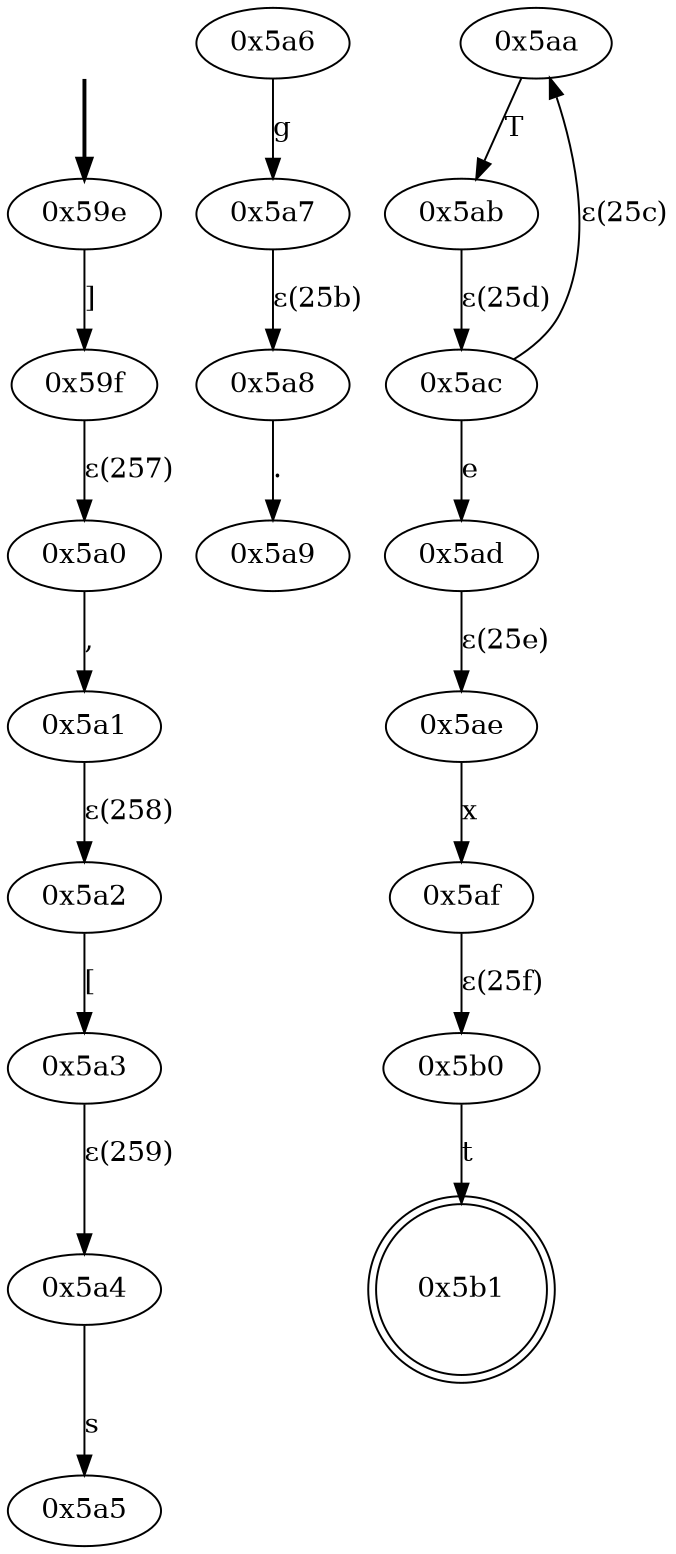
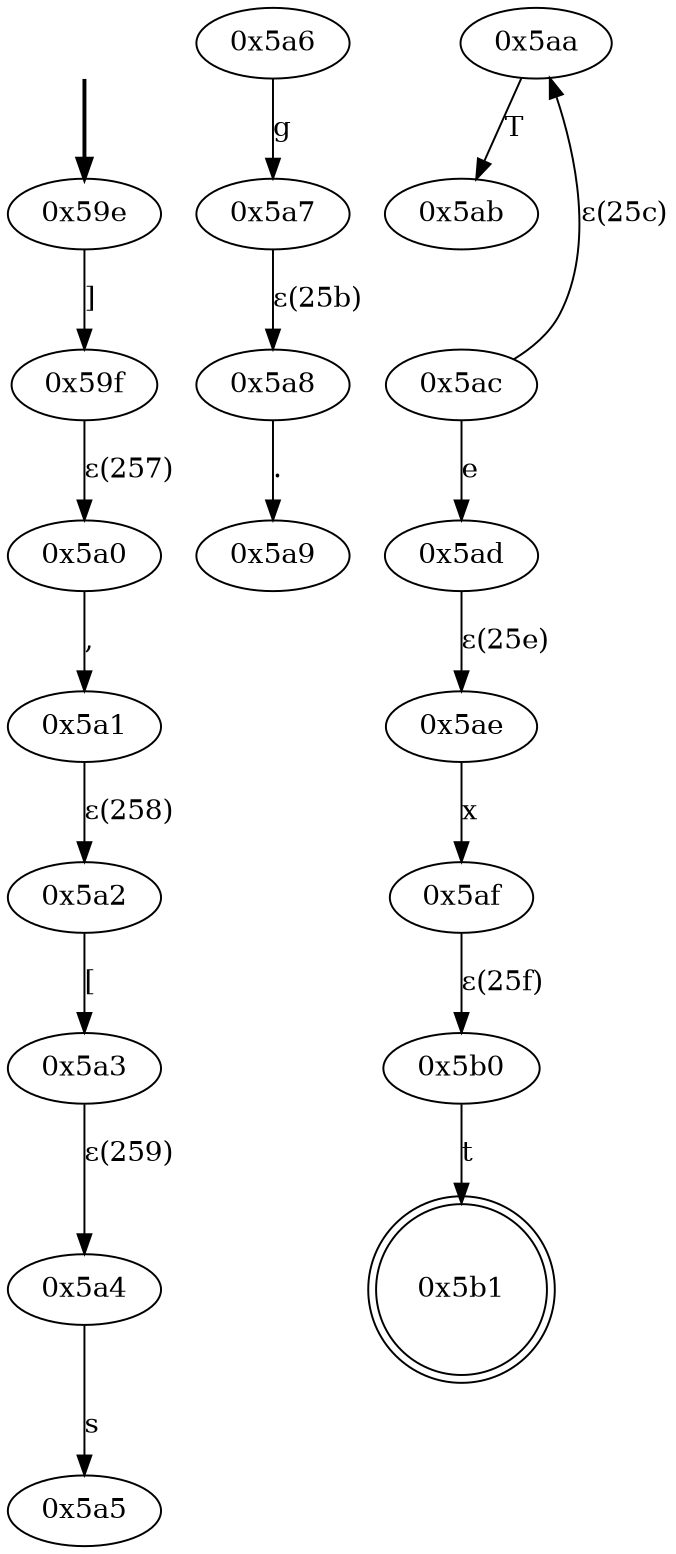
edge "0x5ab" -> "0x5ac": removed, label "ε(25d)"
